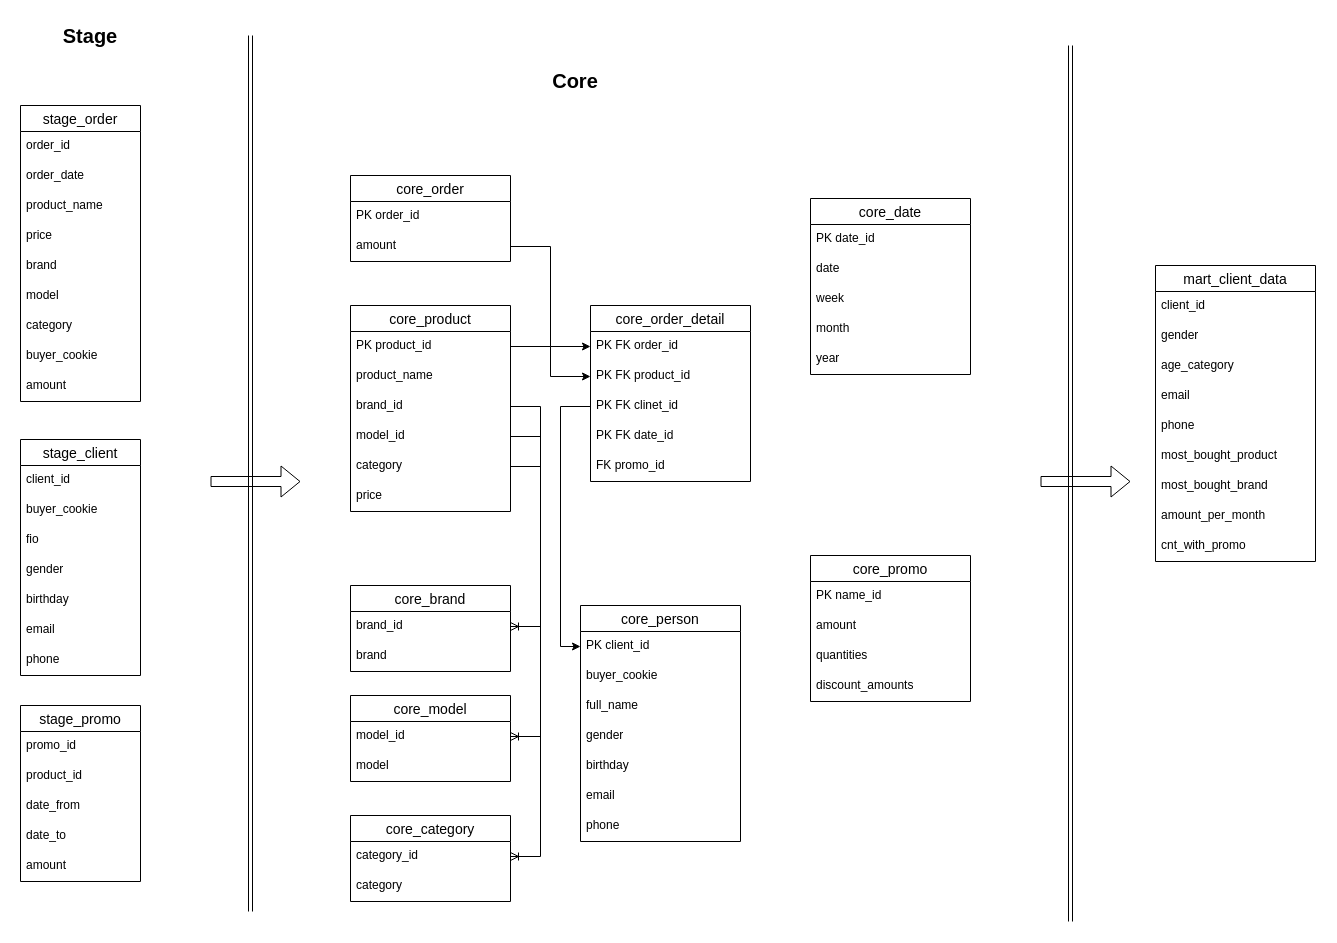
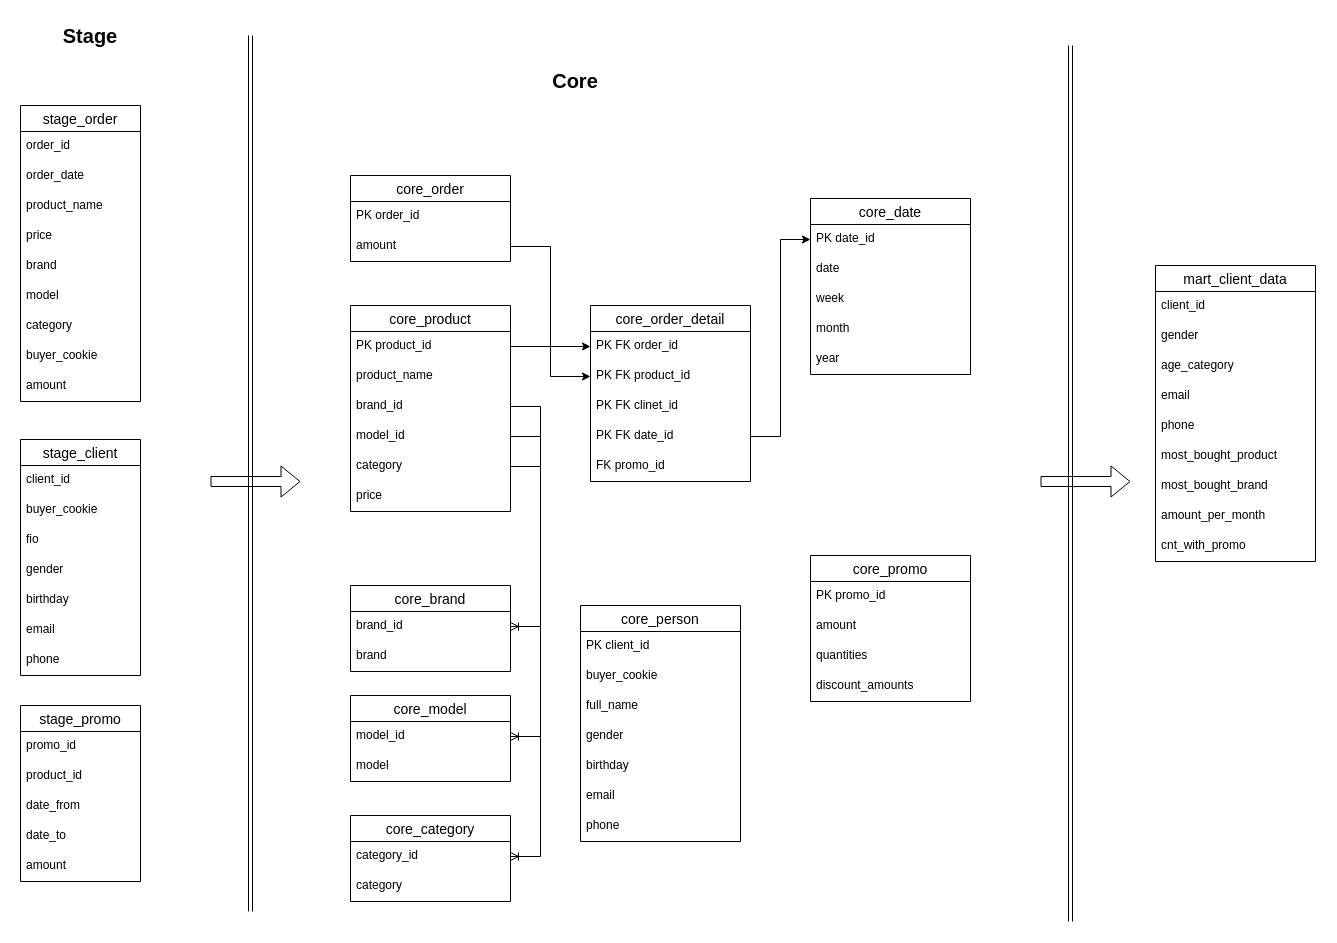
edge "PK FK date_id" -> "PK date_id": added
edge "PK FK clinet_id" -> "PK client_id": removed
node "PK name_id": label "PK name_id" -> "PK promo_id"
